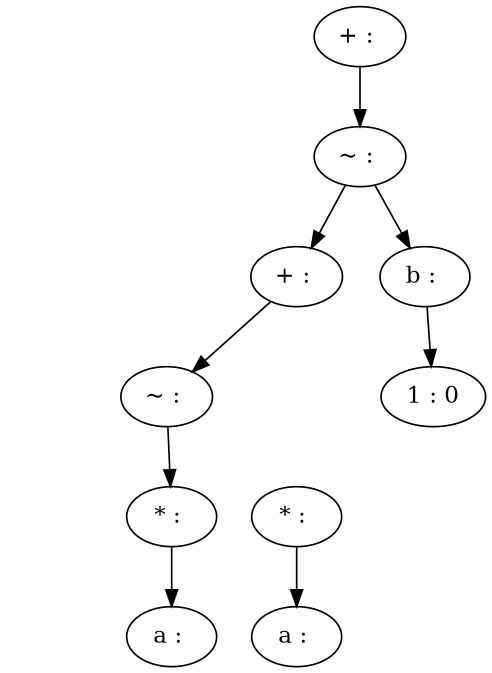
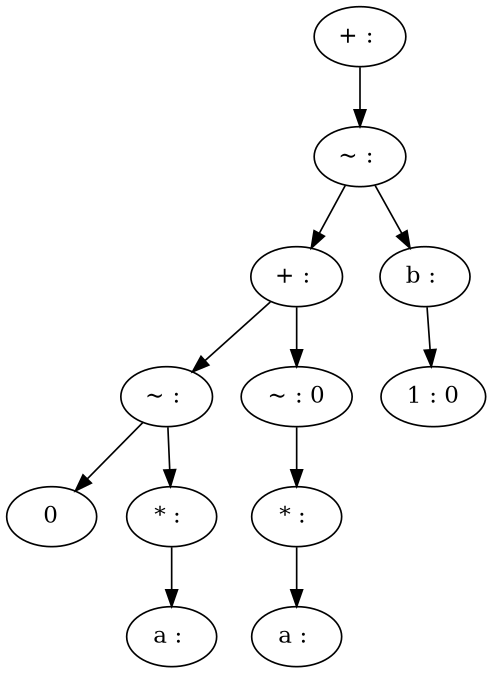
node "~ : 0": added
node "0": added
